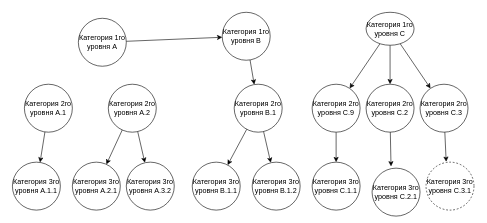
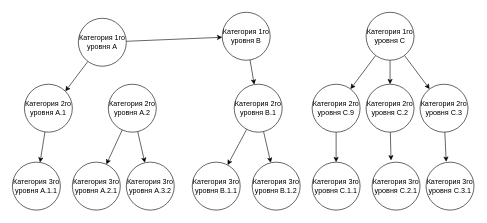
node "Категория 1го уровня C": size 48x33 -> 48x48
edge "Категория 1го уровня А" -> "Категория 2го уровня А.1": added
node "Категория 3го уровня С.3.1": style dashed -> solid
node "Категория 3го уровня С.2.1": moved (396, 192) -> (396, 186)
